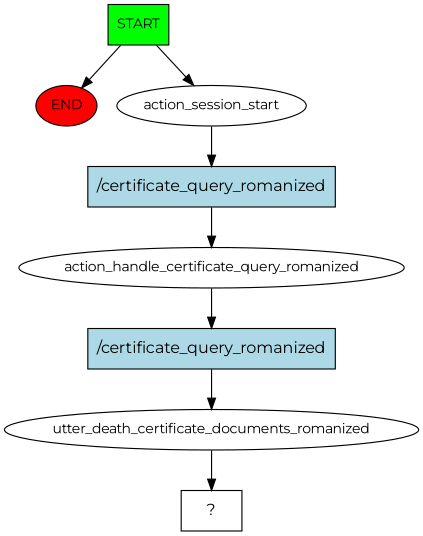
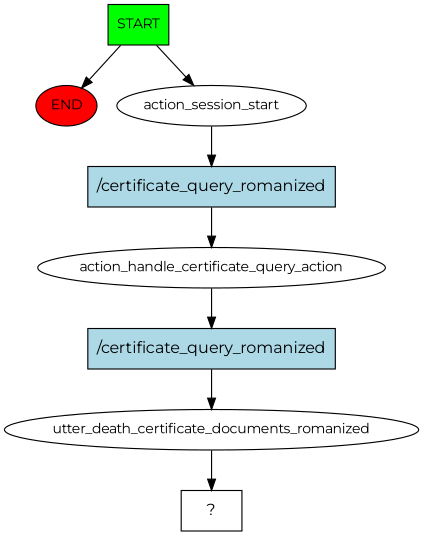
node "action_handle_certificate_query_romanized": label "action_handle_certificate_query_romanized" -> "action_handle_certificate_query_action"
